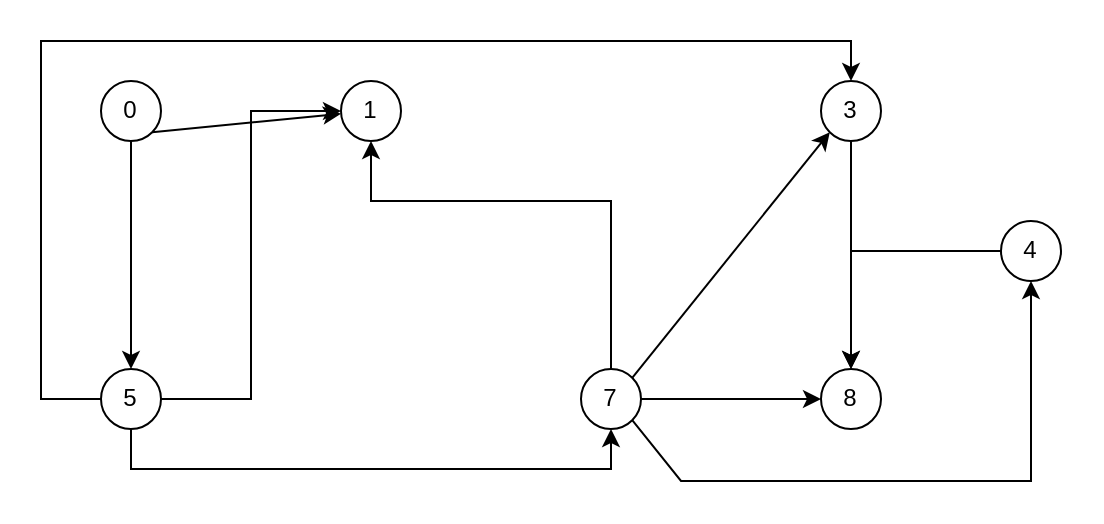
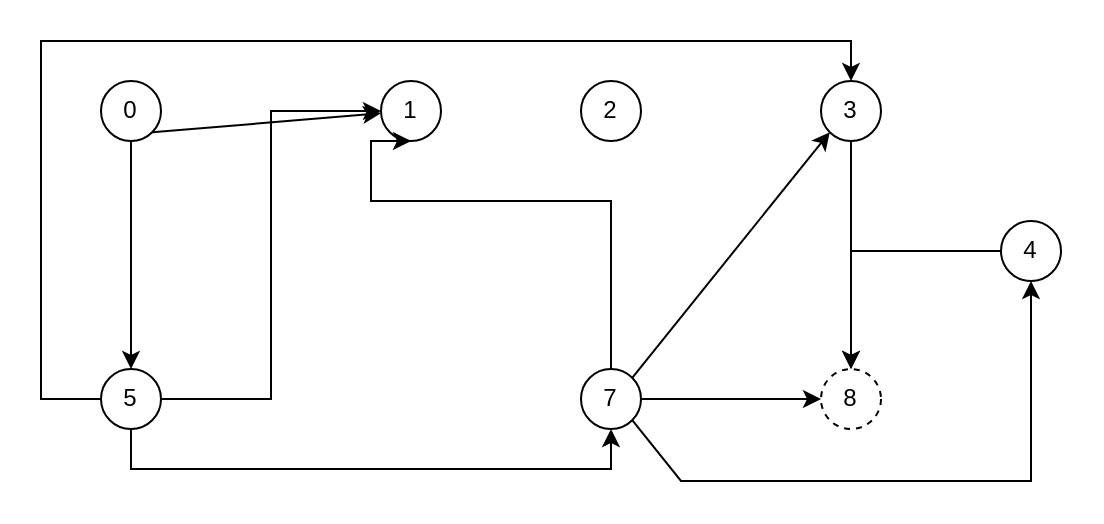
node "1": moved (371, 111) -> (411, 111)
node "2": added
node "8": style solid -> dashed
